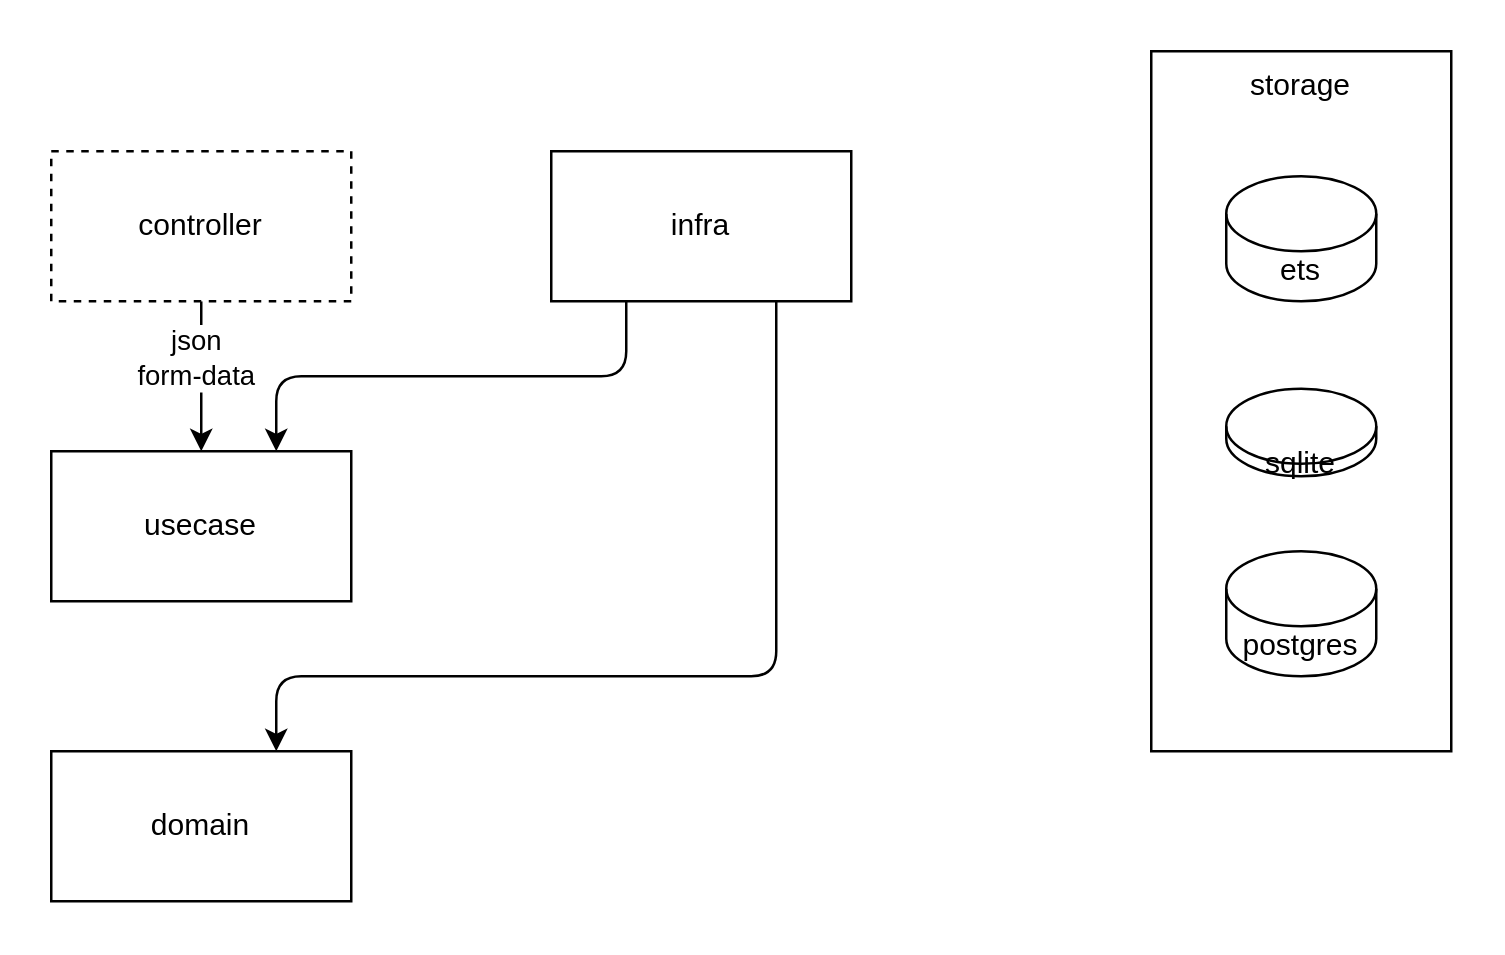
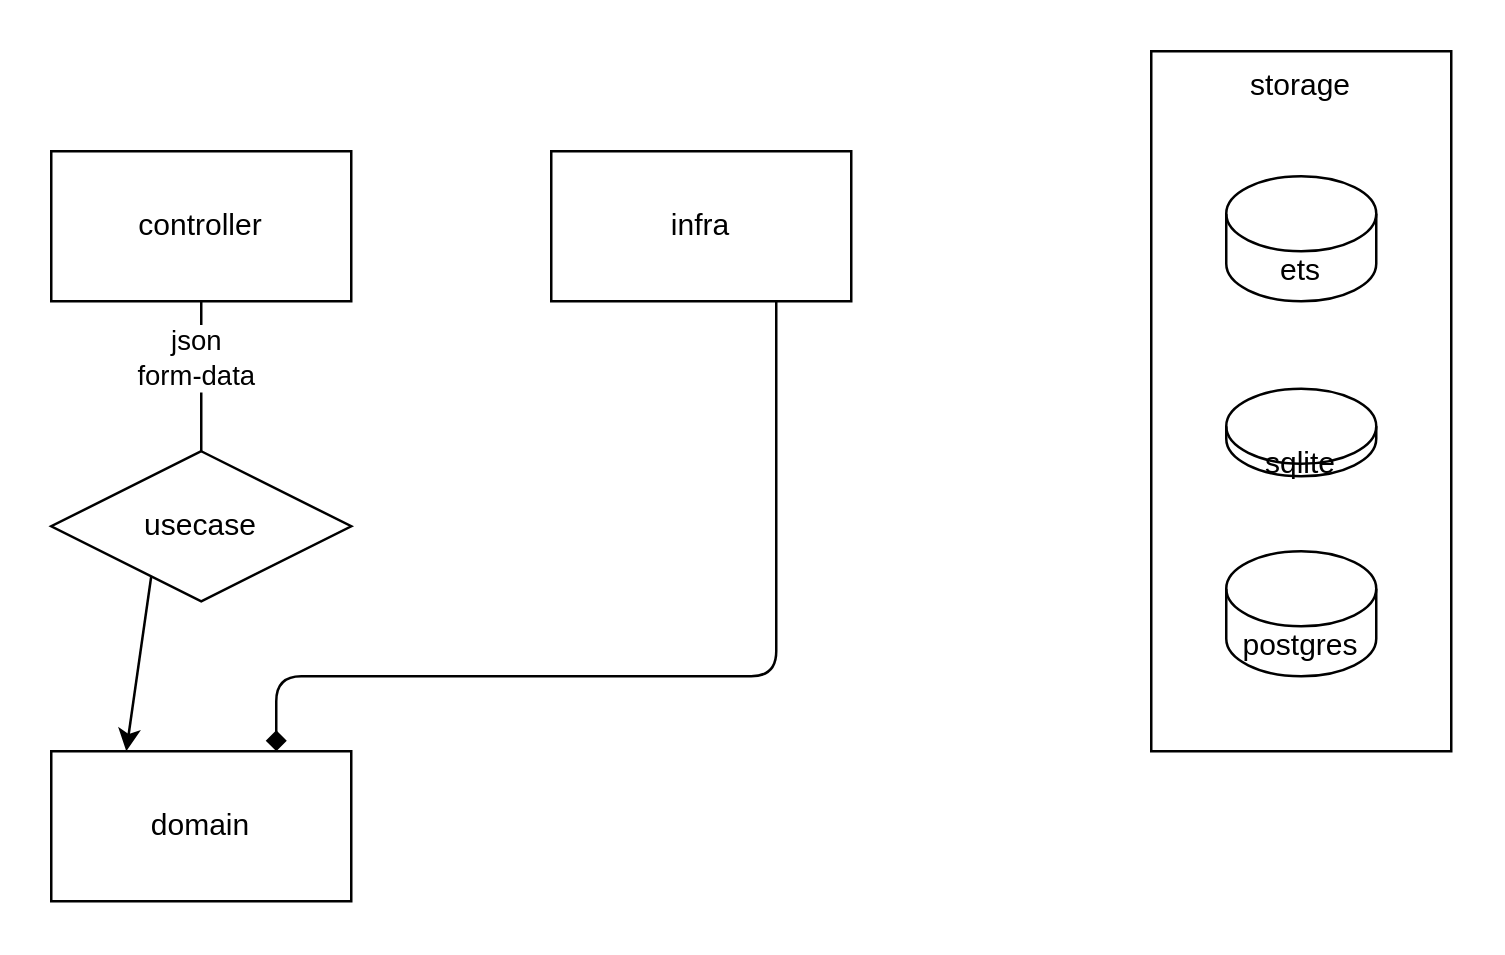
node "controller": style dashed -> solid
edge "infra" -> "usecase": removed
edge "controller" -> "usecase": arrowhead classic -> none
node "usecase": shape rectangle -> diamond
edge "usecase" -> "domain": added
edge "infra" -> "domain": arrowhead classic -> diamond
